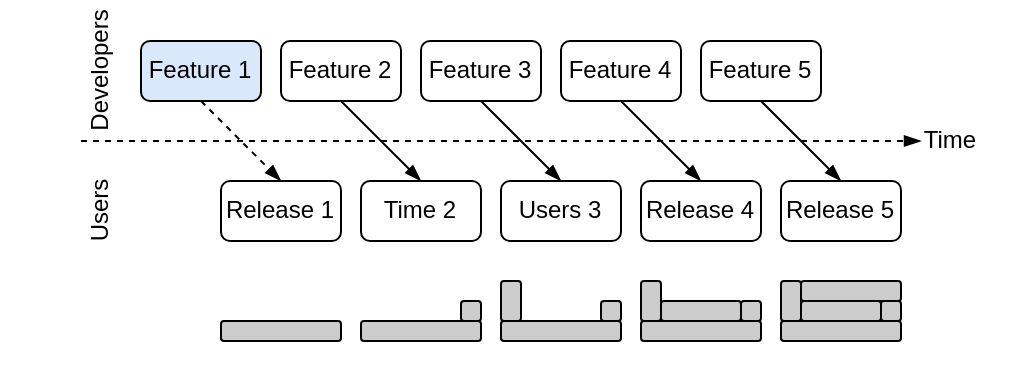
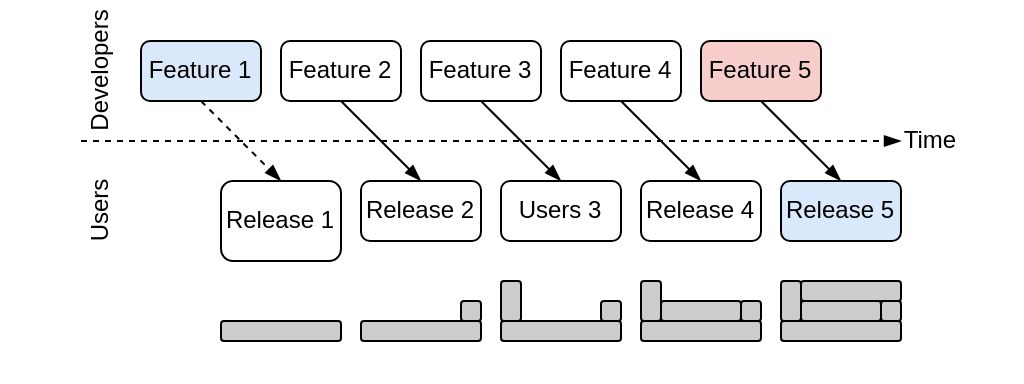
node "Feature 5": fillcolor #ffffff -> #f8cecc
node "Time": moved (951, 141) -> (931, 141)
node "Release 1": size 120x60 -> 120x80
node "Time 2": label "Time 2" -> "Release 2"
node "Release 5": fillcolor #ffffff -> #dae8fc
